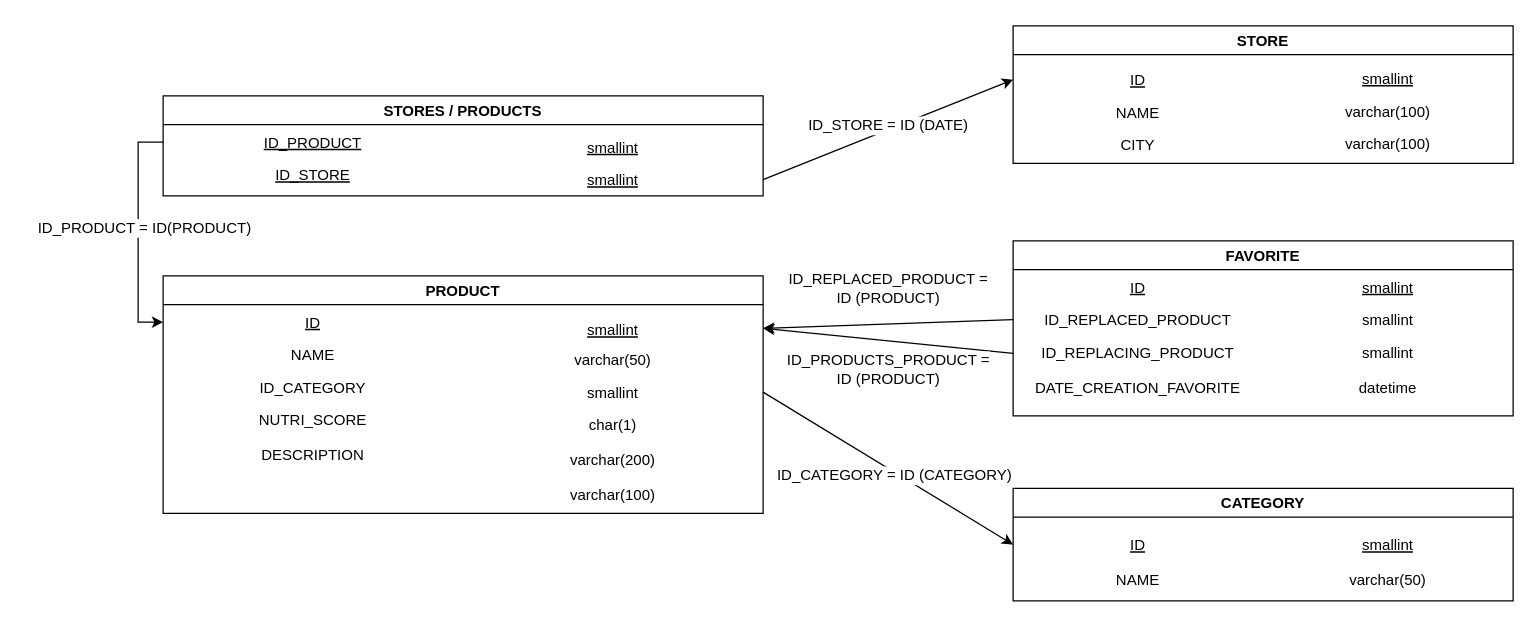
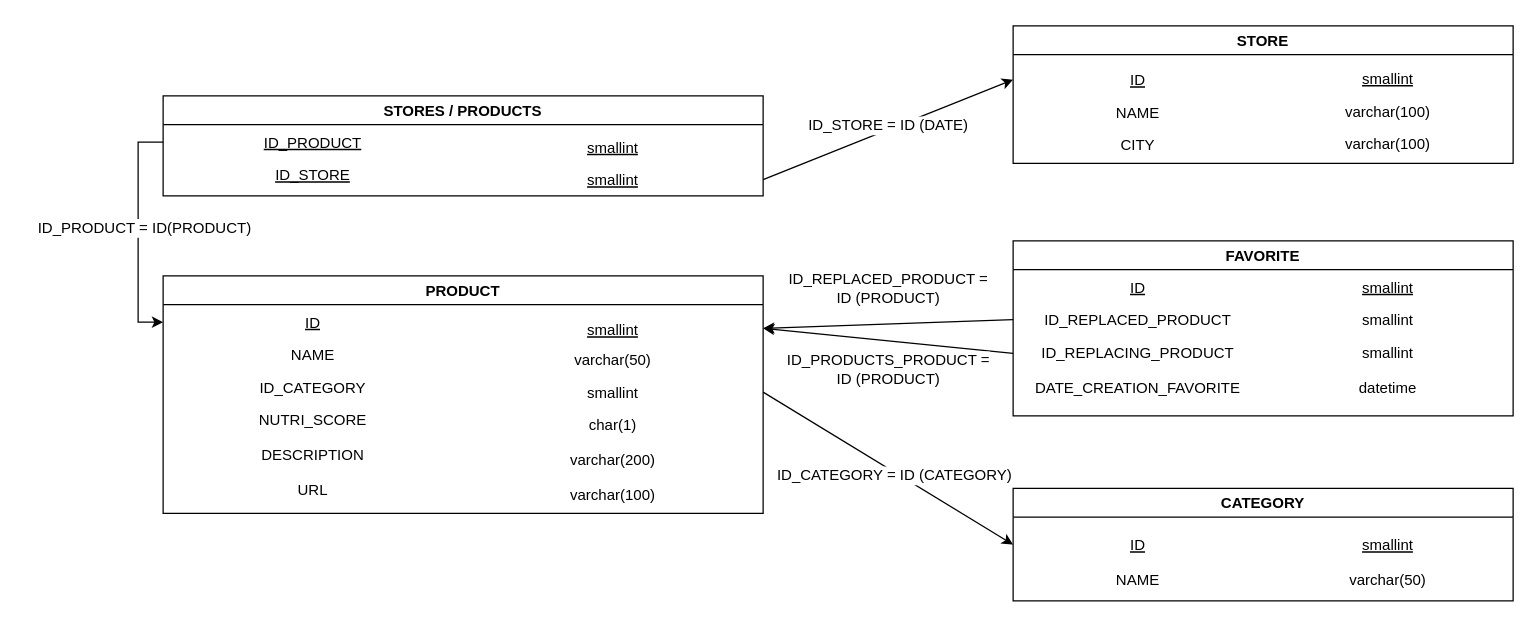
node "URL": added
